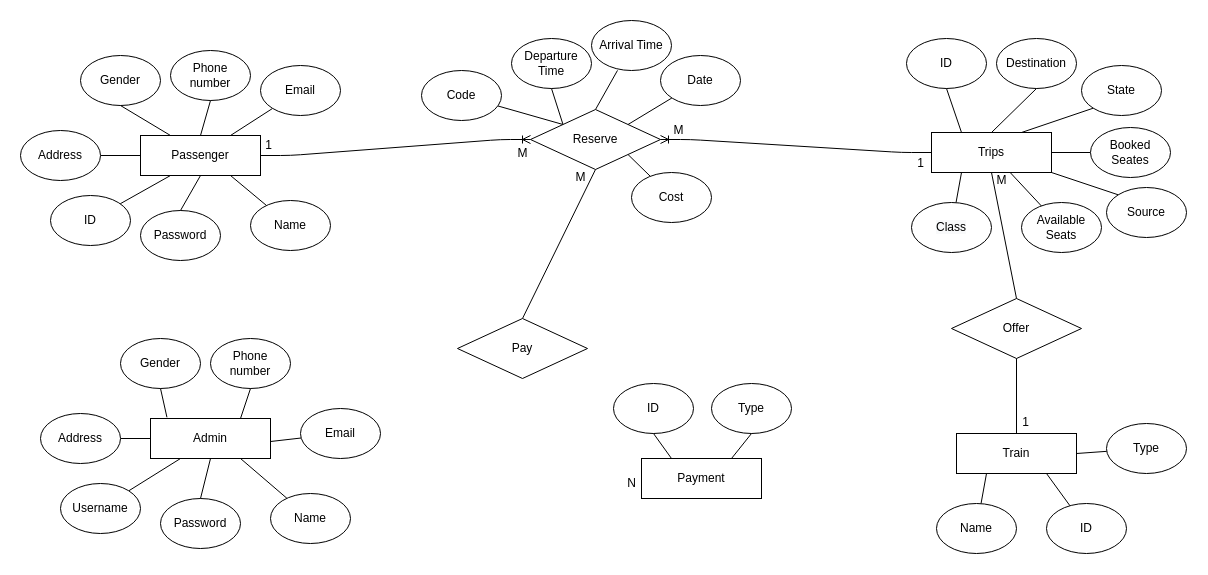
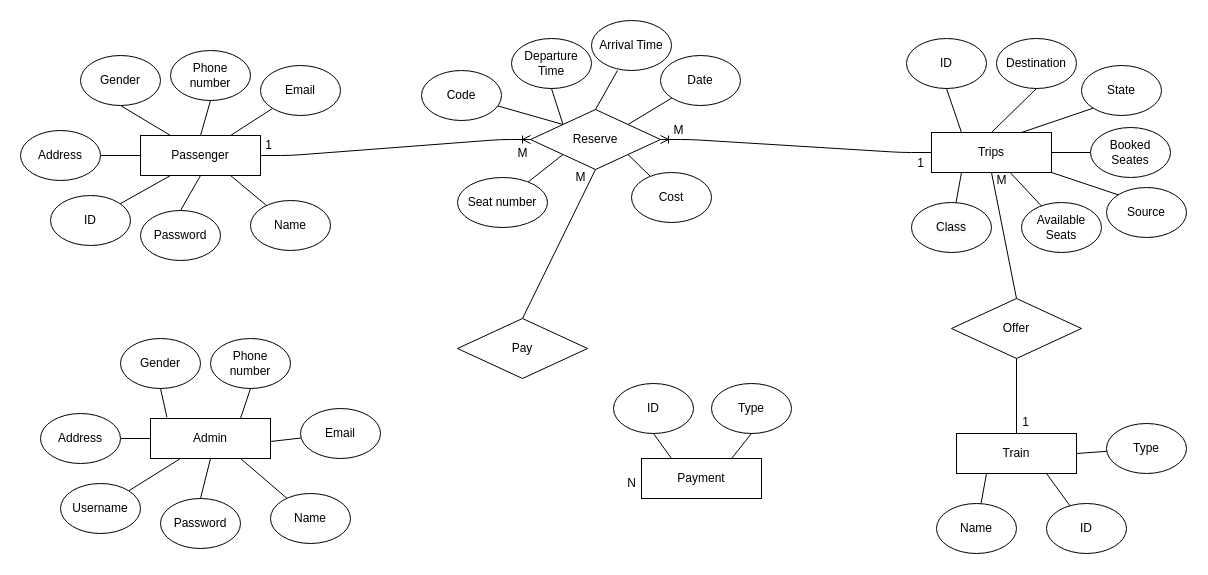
edge "Reserve" -- "Seat number": added
node "Seat number": added
